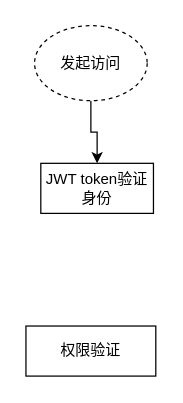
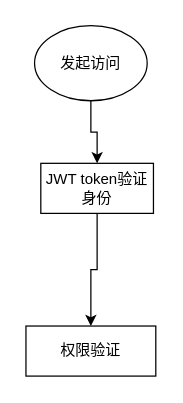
node "发起访问": style dashed -> solid
edge "JWT token验证身份" -> "权限验证": added
